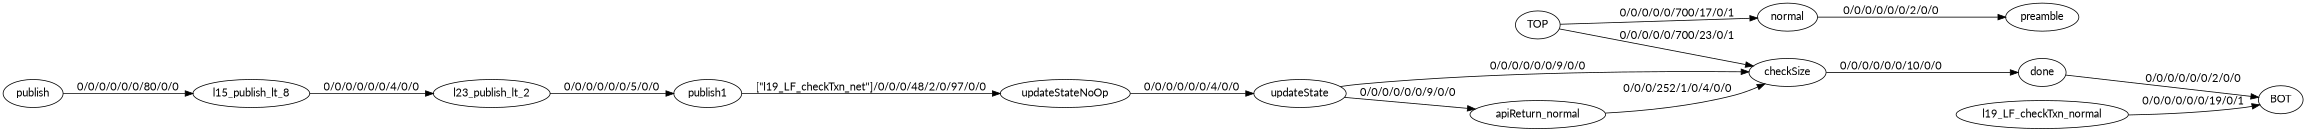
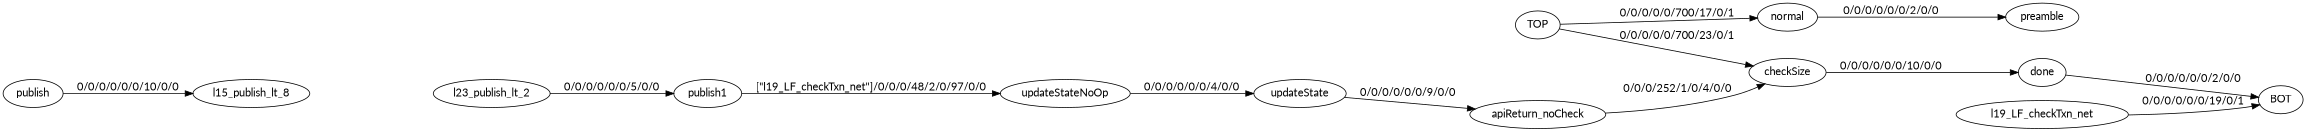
edge "updateState" -> "checkSize": removed, label "0/0/0/0/0/0/9/0/0"
edge "publish" -> "l15_publish_lt_8": label "0/0/0/0/0/0/80/0/0" -> "0/0/0/0/0/0/10/0/0"
edge "l15_publish_lt_8" -> "l23_publish_lt_2": removed, label "0/0/0/0/0/0/4/0/0"
node "apiReturn_normal": label "apiReturn_normal" -> "apiReturn_noCheck"
node "l19_LF_checkTxn_normal": label "l19_LF_checkTxn_normal" -> "l19_LF_checkTxn_net"
